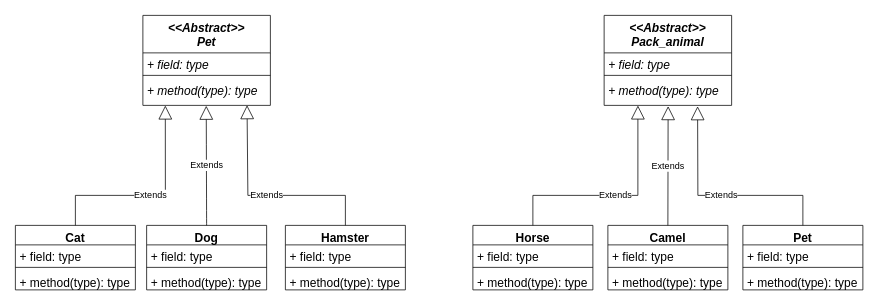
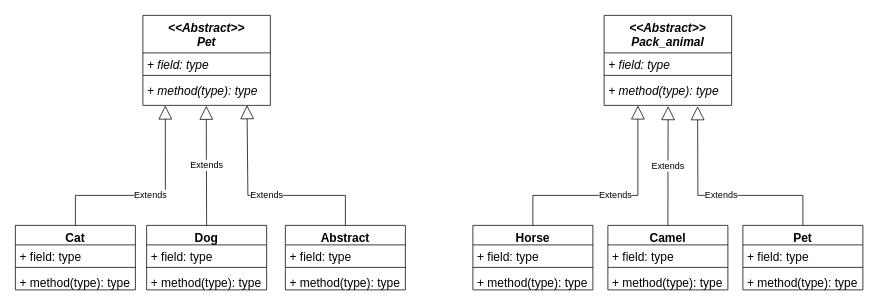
node "Hamster": label "Hamster" -> "Abstract"
